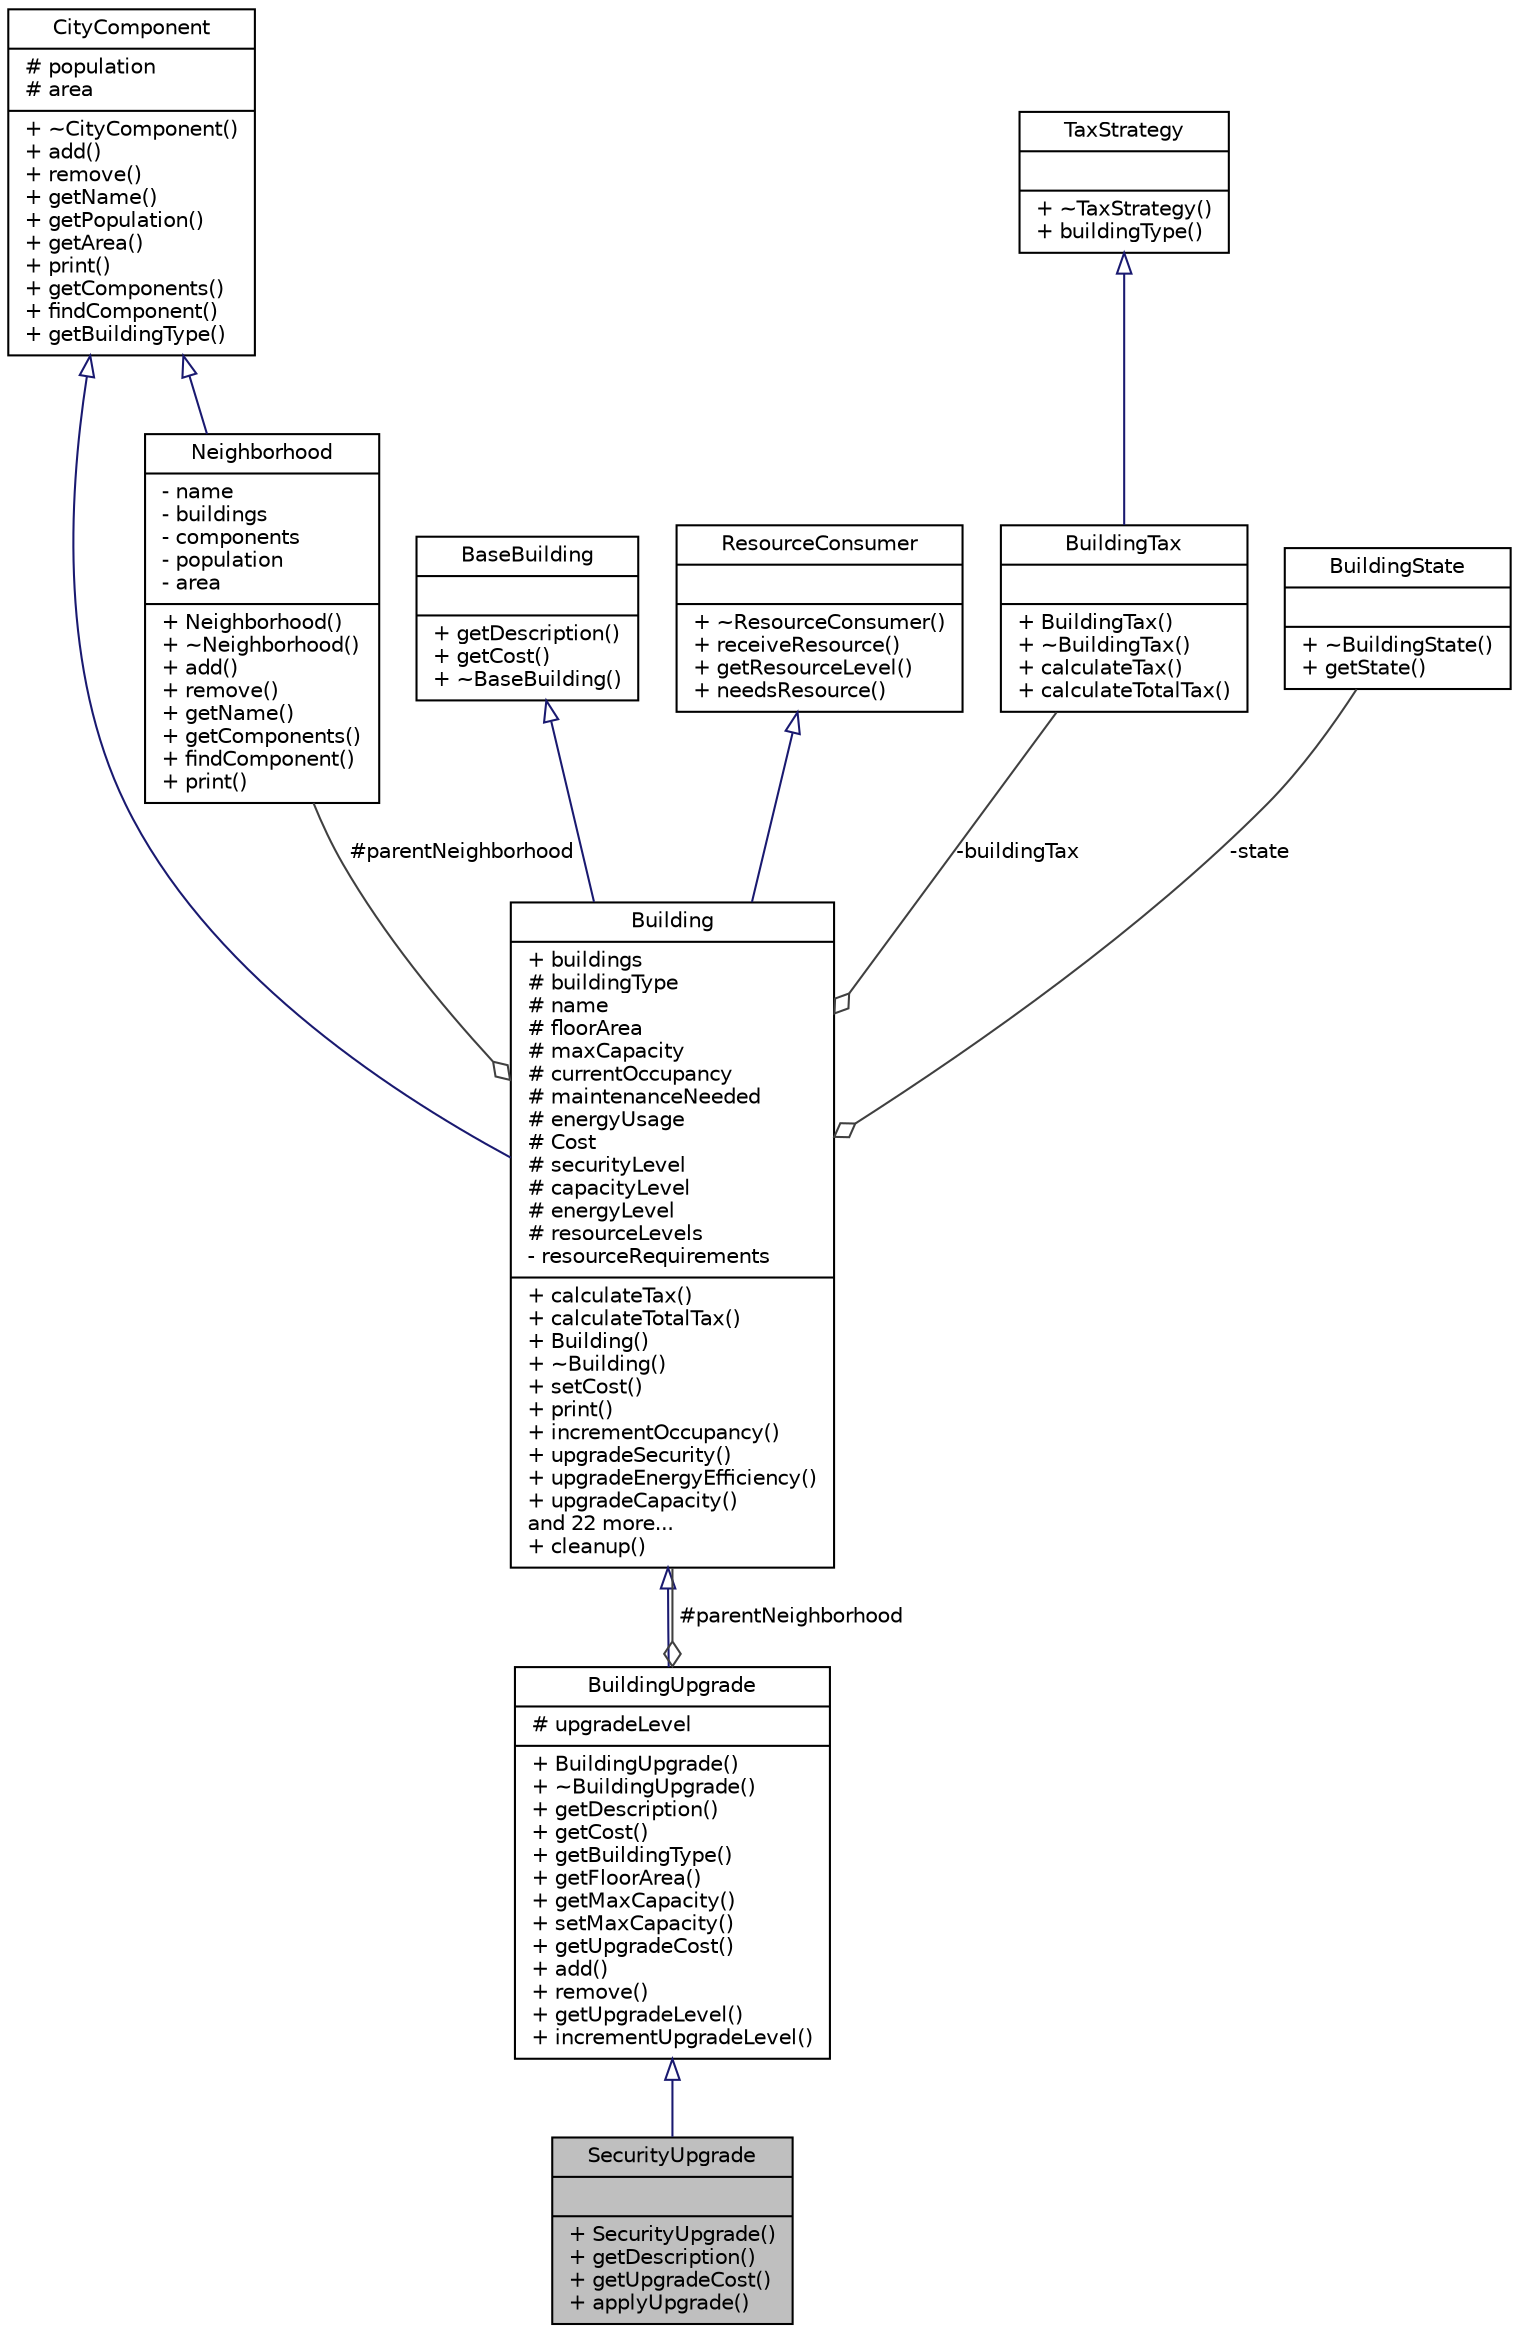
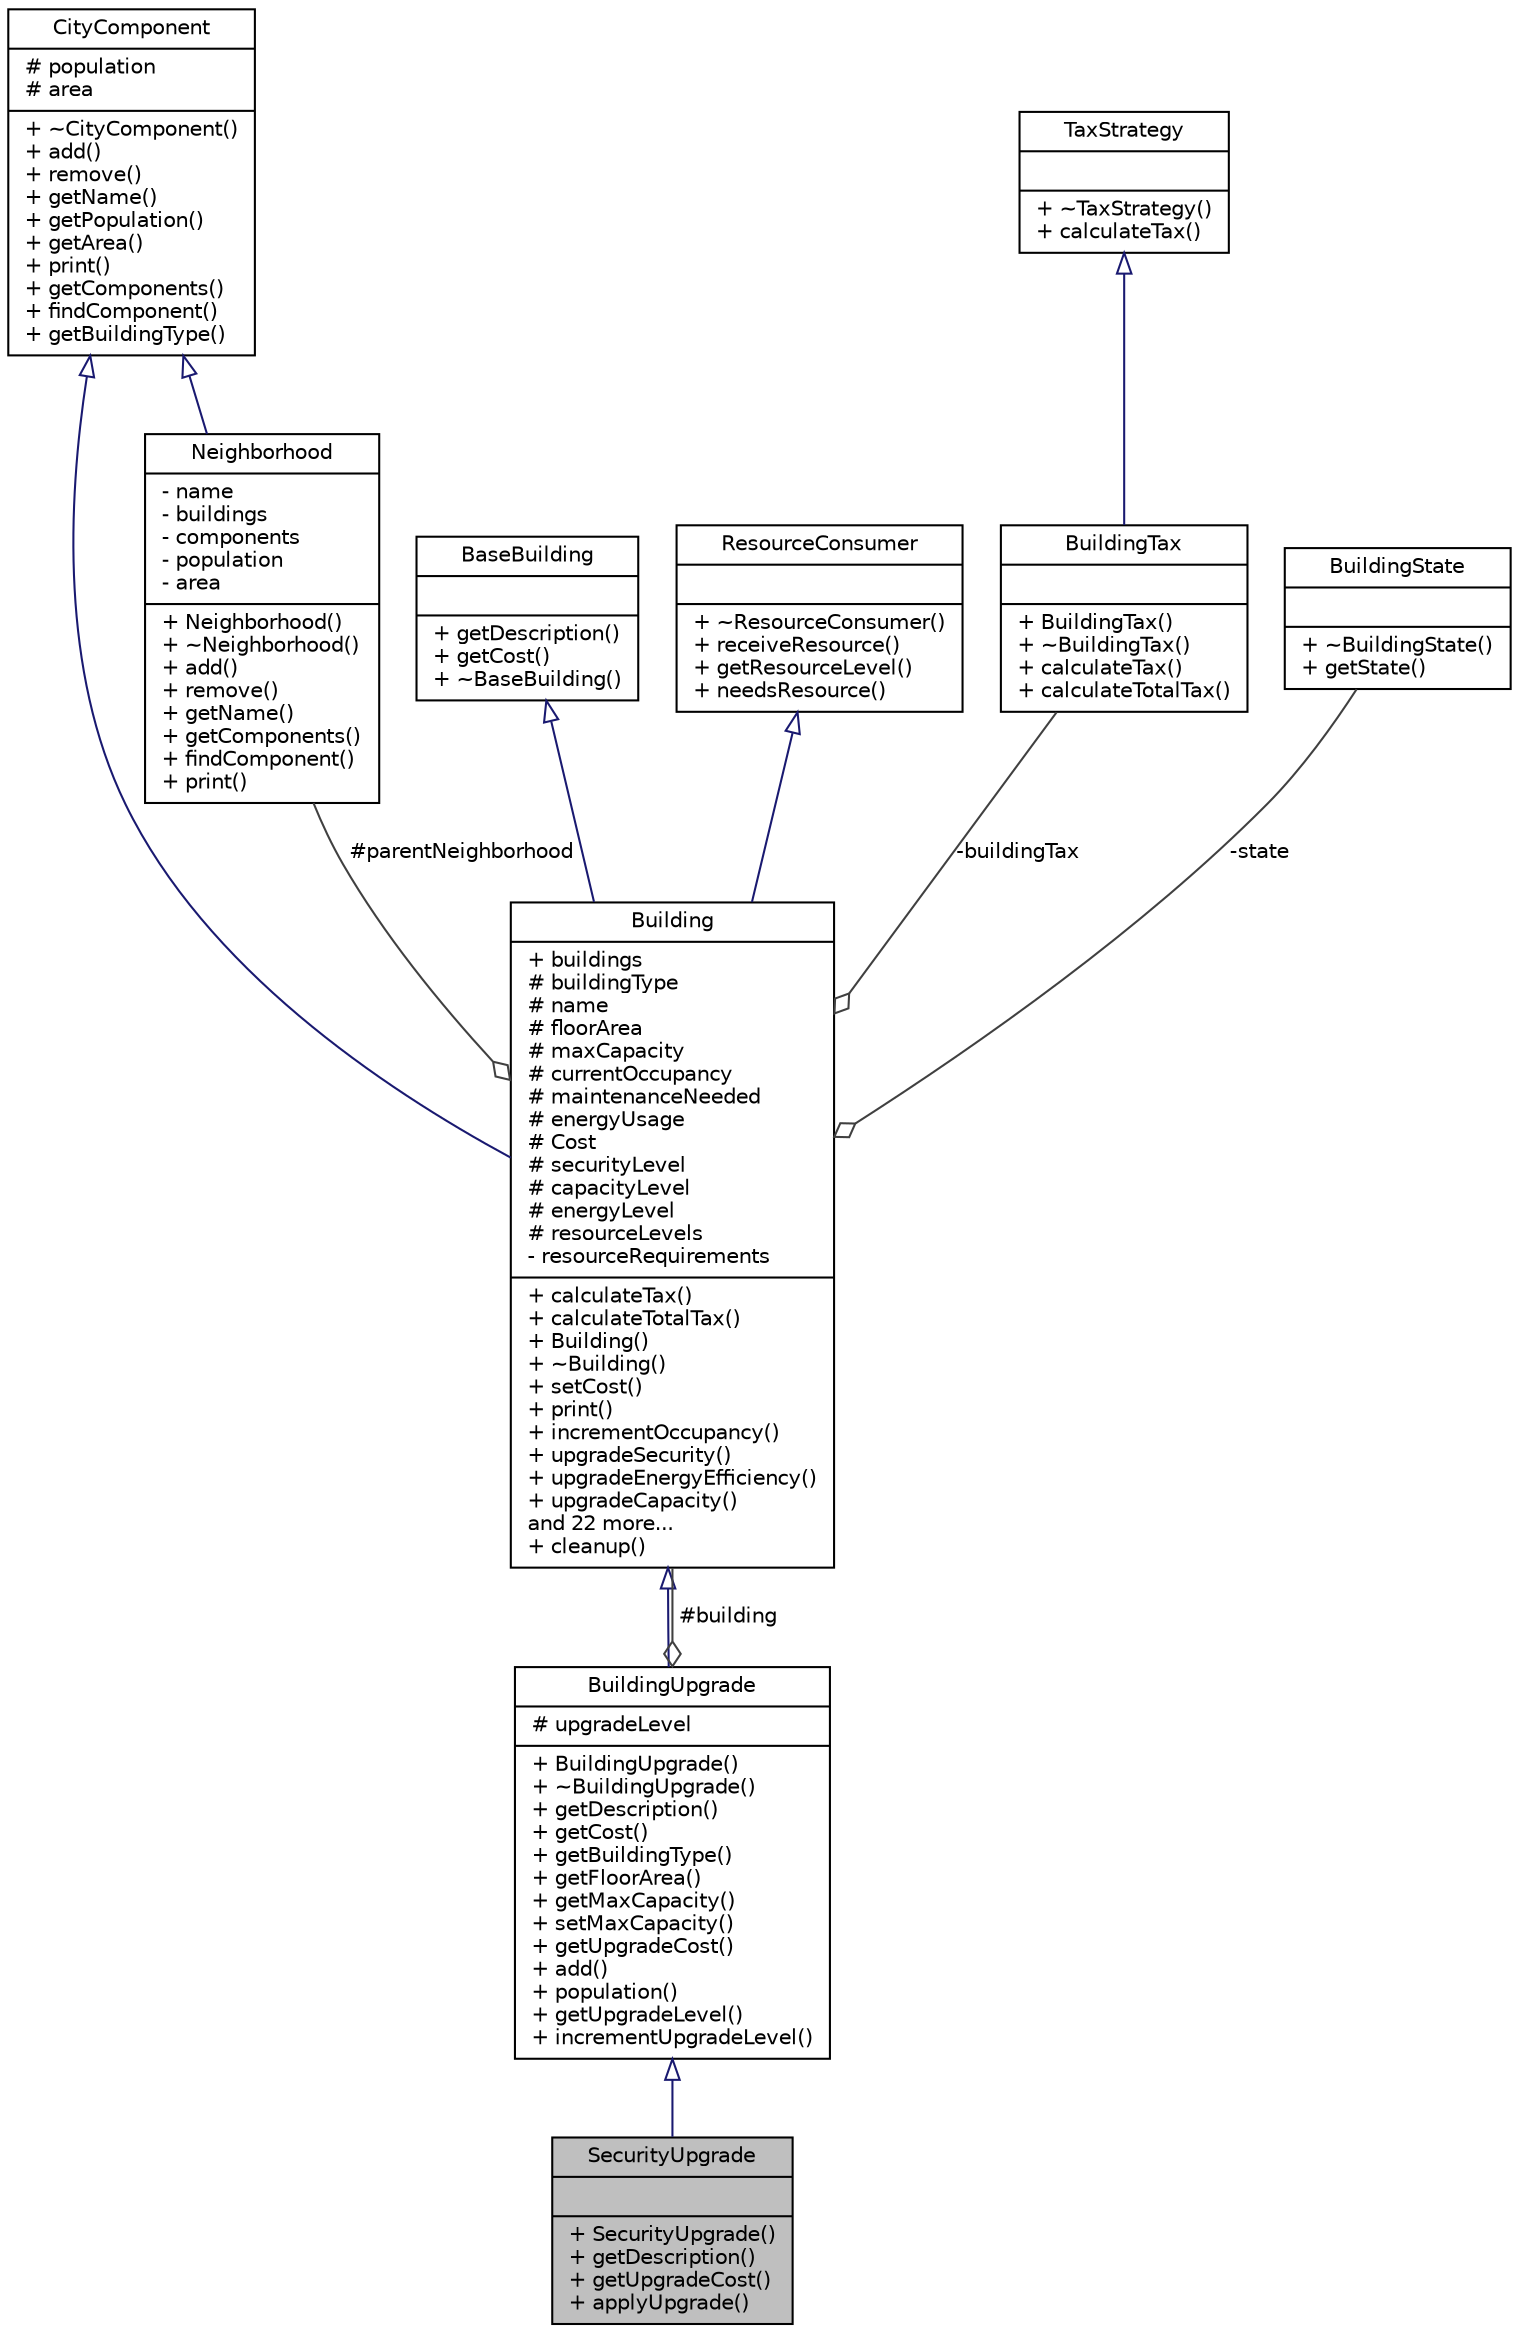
node "TaxStrategy": text "+ buildingType()" -> "+ calculateTax()"
edge "Building" -> "BuildingUpgrade": label " #parentNeighborhood" -> " #building"
node "BuildingUpgrade": text "+ remove()" -> "+ population()"
